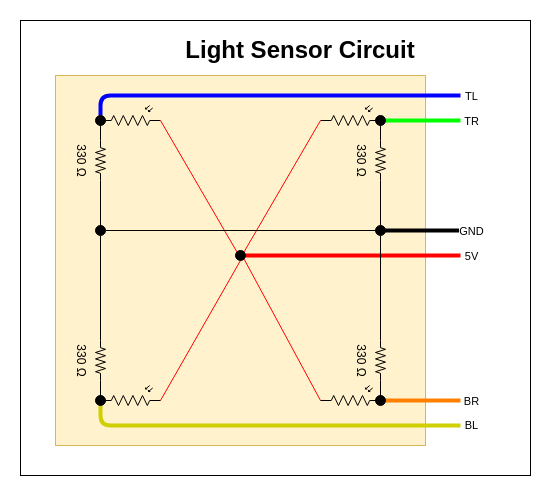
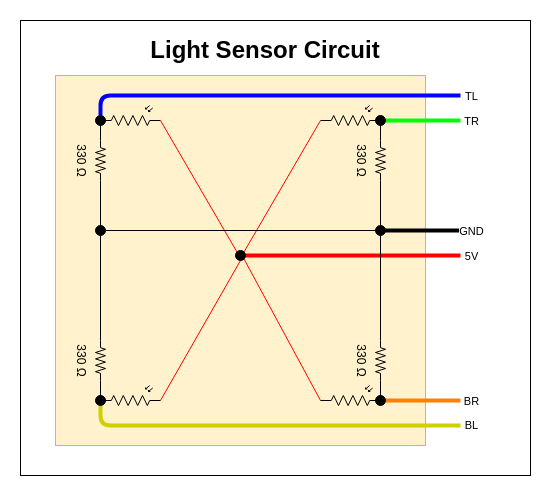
node "Light Sensor Circuit": moved (301, 51) -> (266, 51)
